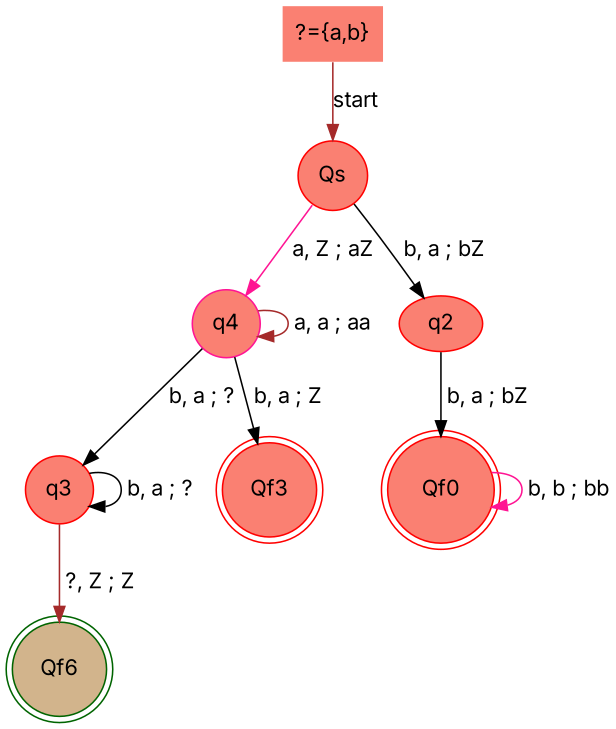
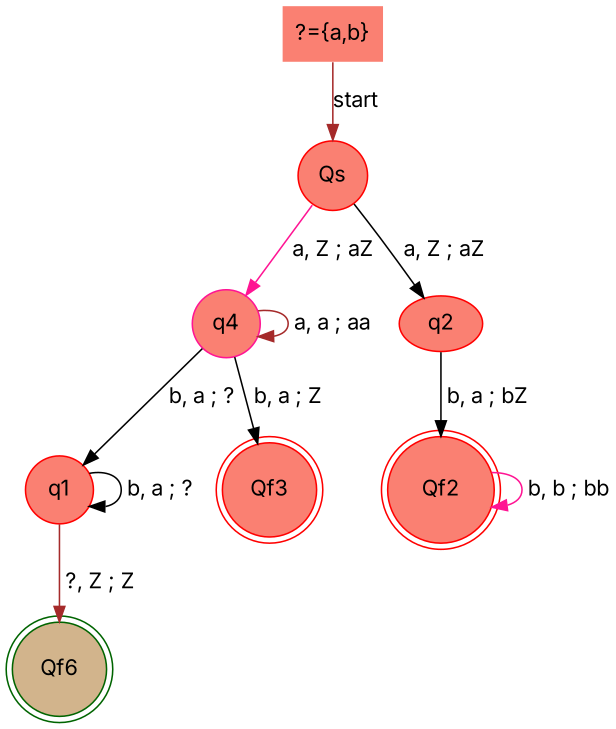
edge "Qs" -> "q2": label " b, a ; bZ" -> " a, Z ; aZ"
node "q3": label "q3" -> "q1"
node "Qf0": label "Qf0" -> "Qf2"
